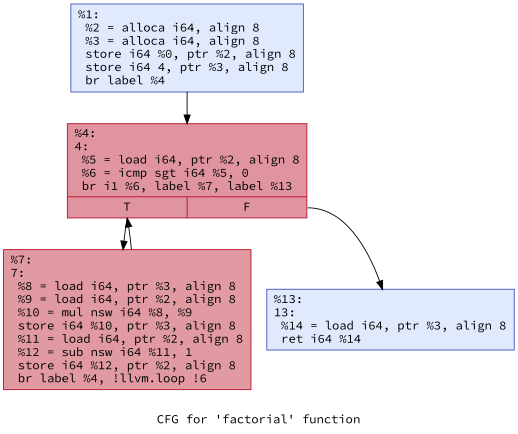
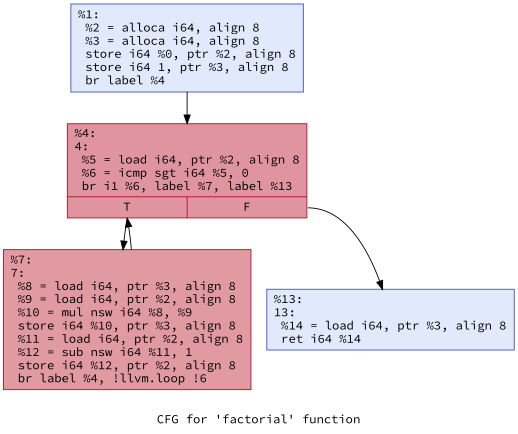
node "%1:": text "store i64 4, ptr %3, align 8" -> "store i64 1, ptr %3, align 8"
